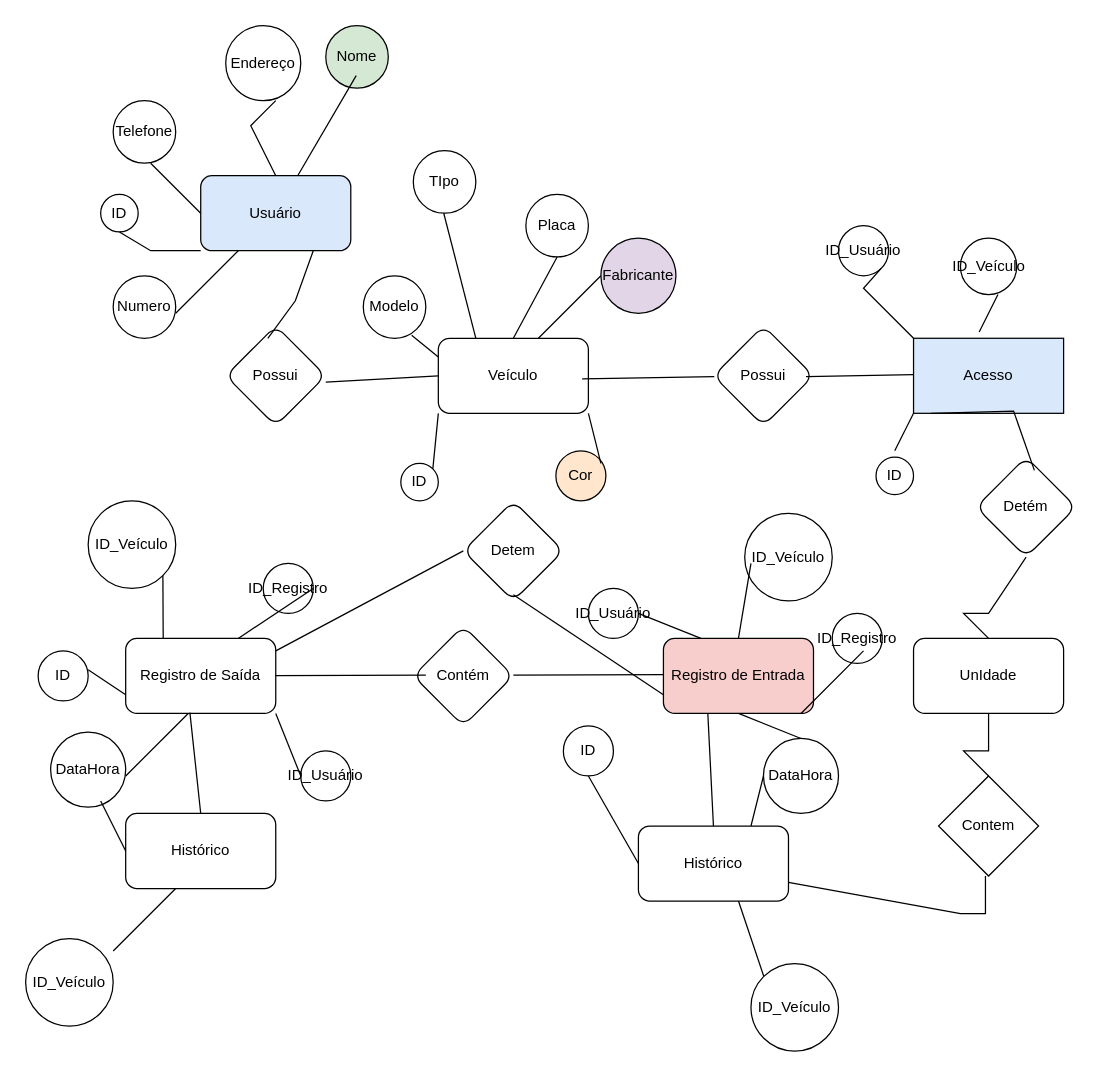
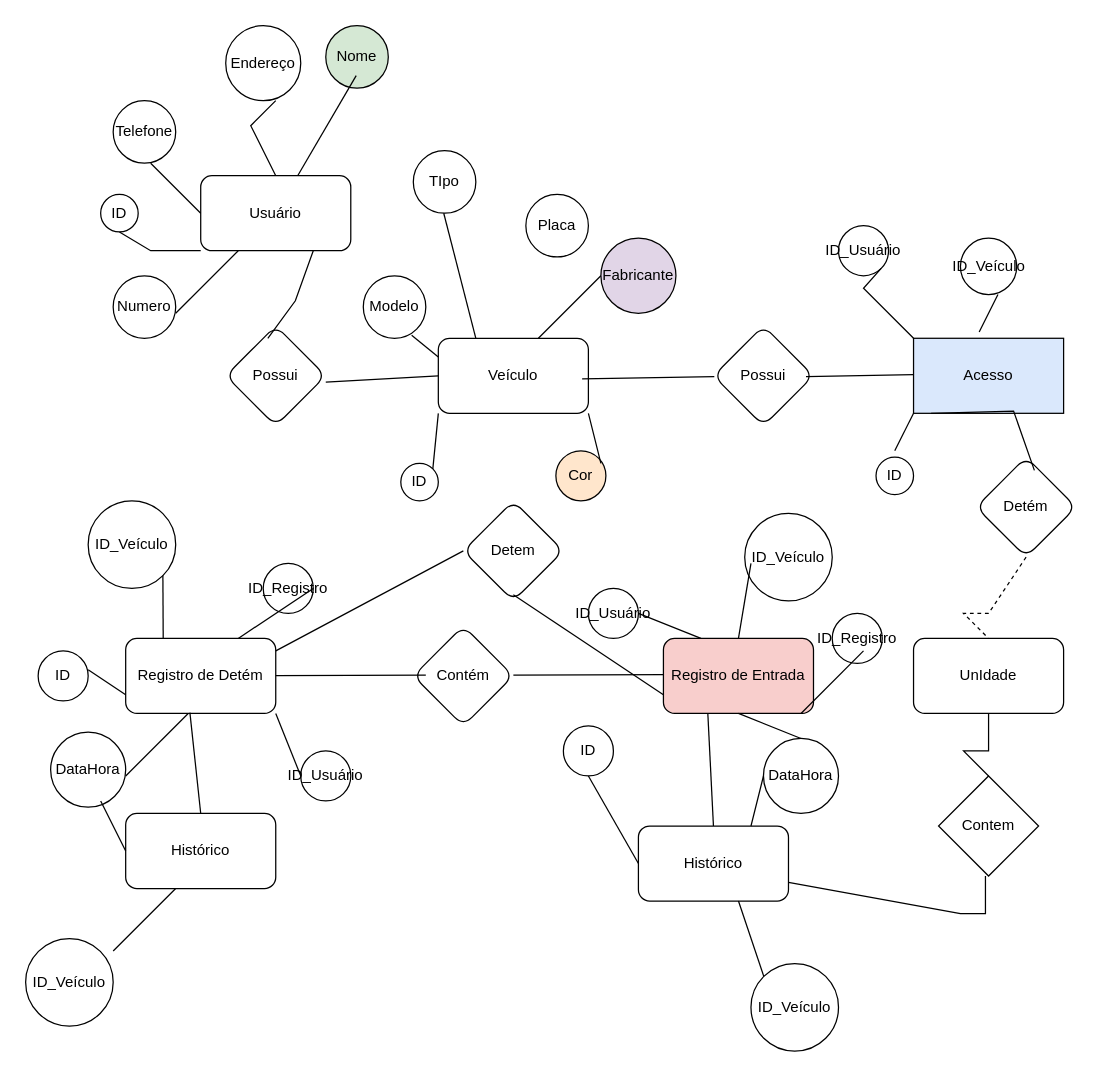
node "Usuário": fillcolor #dae8fc -> #ffffff
edge "Placa" -- "Veículo": removed
edge "Detém" -- "UnIdade": style solid -> dashed
node "Registro de Saída": label "Registro de Saída" -> "Registro de Detém"
